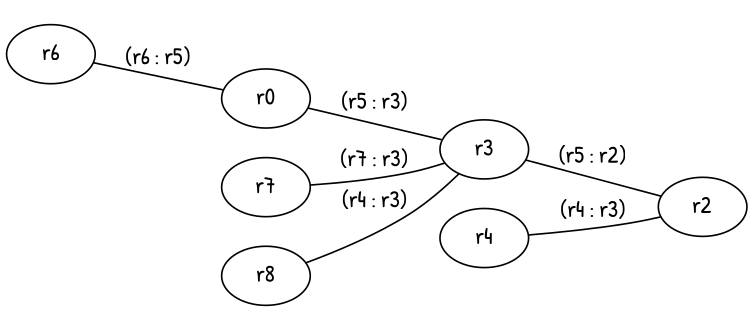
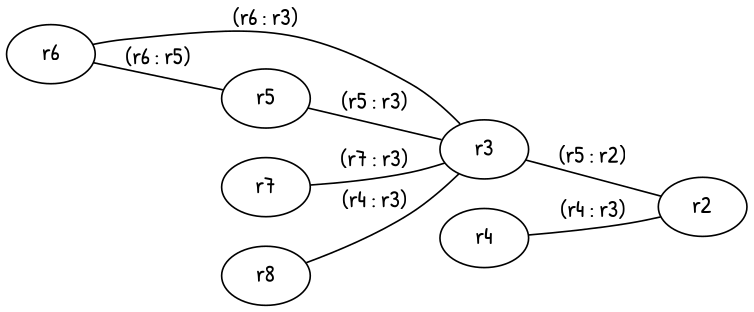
edge "r6" -- "r3": added, label "(r6 : r3)"
node "r0": label "r0" -> "r5"
